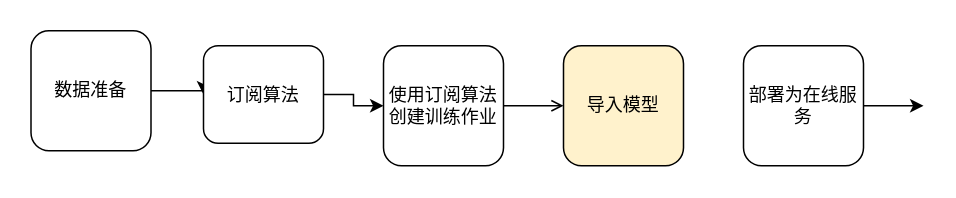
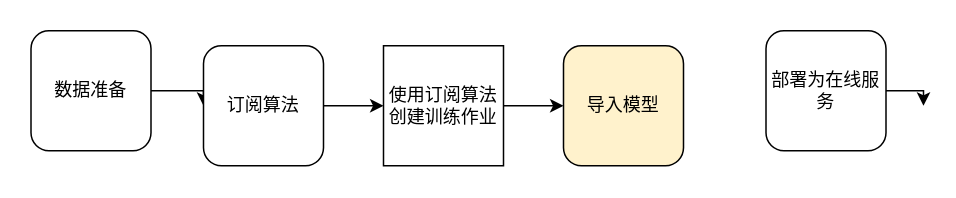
node "订阅算法": size 120x98 -> 120x120
node "使用订阅算法创建训练作业": shape rounded rectangle -> rectangle
edge "使用订阅算法创建训练作业" -> "导入模型": arrowhead open -> classic
node "部署为在线服务": moved (803, 106) -> (826, 91)
